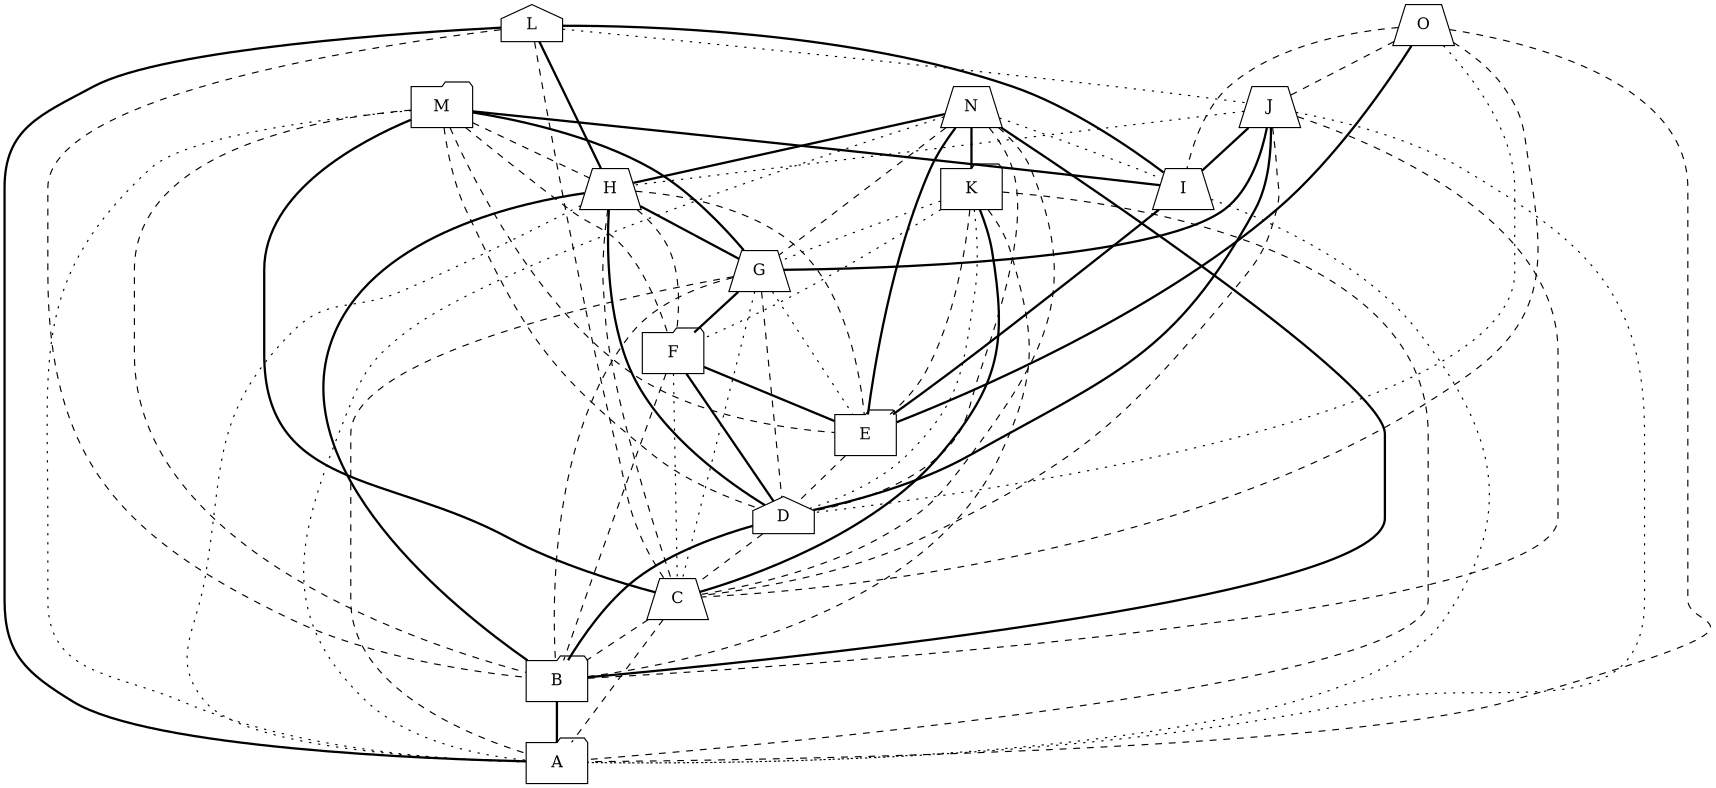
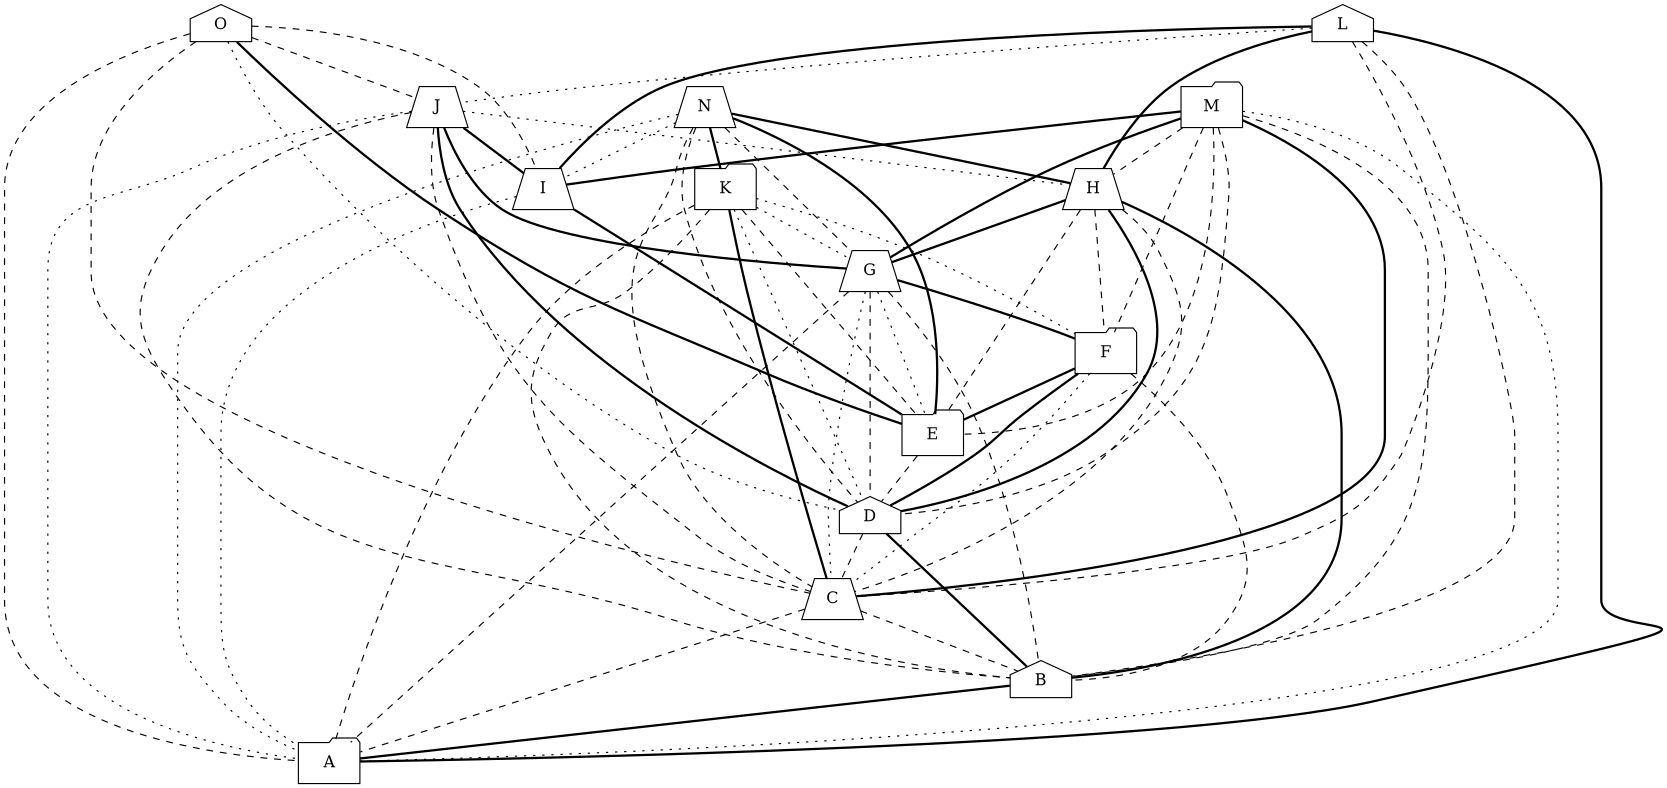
node "O": shape trapezium -> house
edge "H" -- "A": removed
edge "N" -- "B": removed
node "B": shape folder -> house
